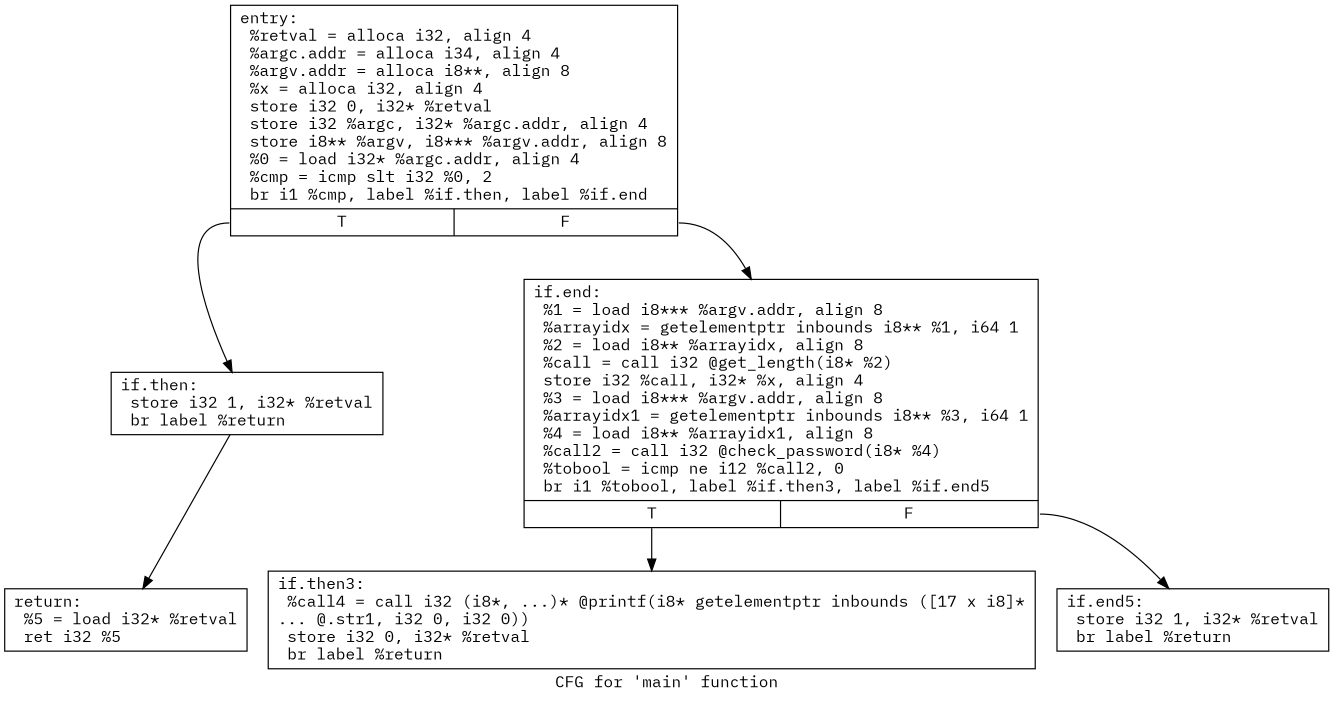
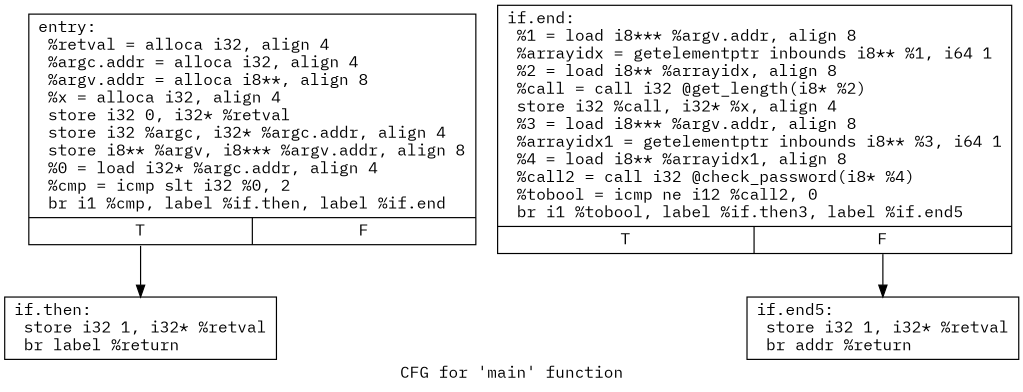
node "entry:": text "%argc.addr = alloca i34, align 4" -> "%argc.addr = alloca i32, align 4"
edge "entry:" -> "if.end:": removed
node "return:": removed
node "if.then3:": removed
node "if.end5:": text "br label %return" -> "br addr %return"
